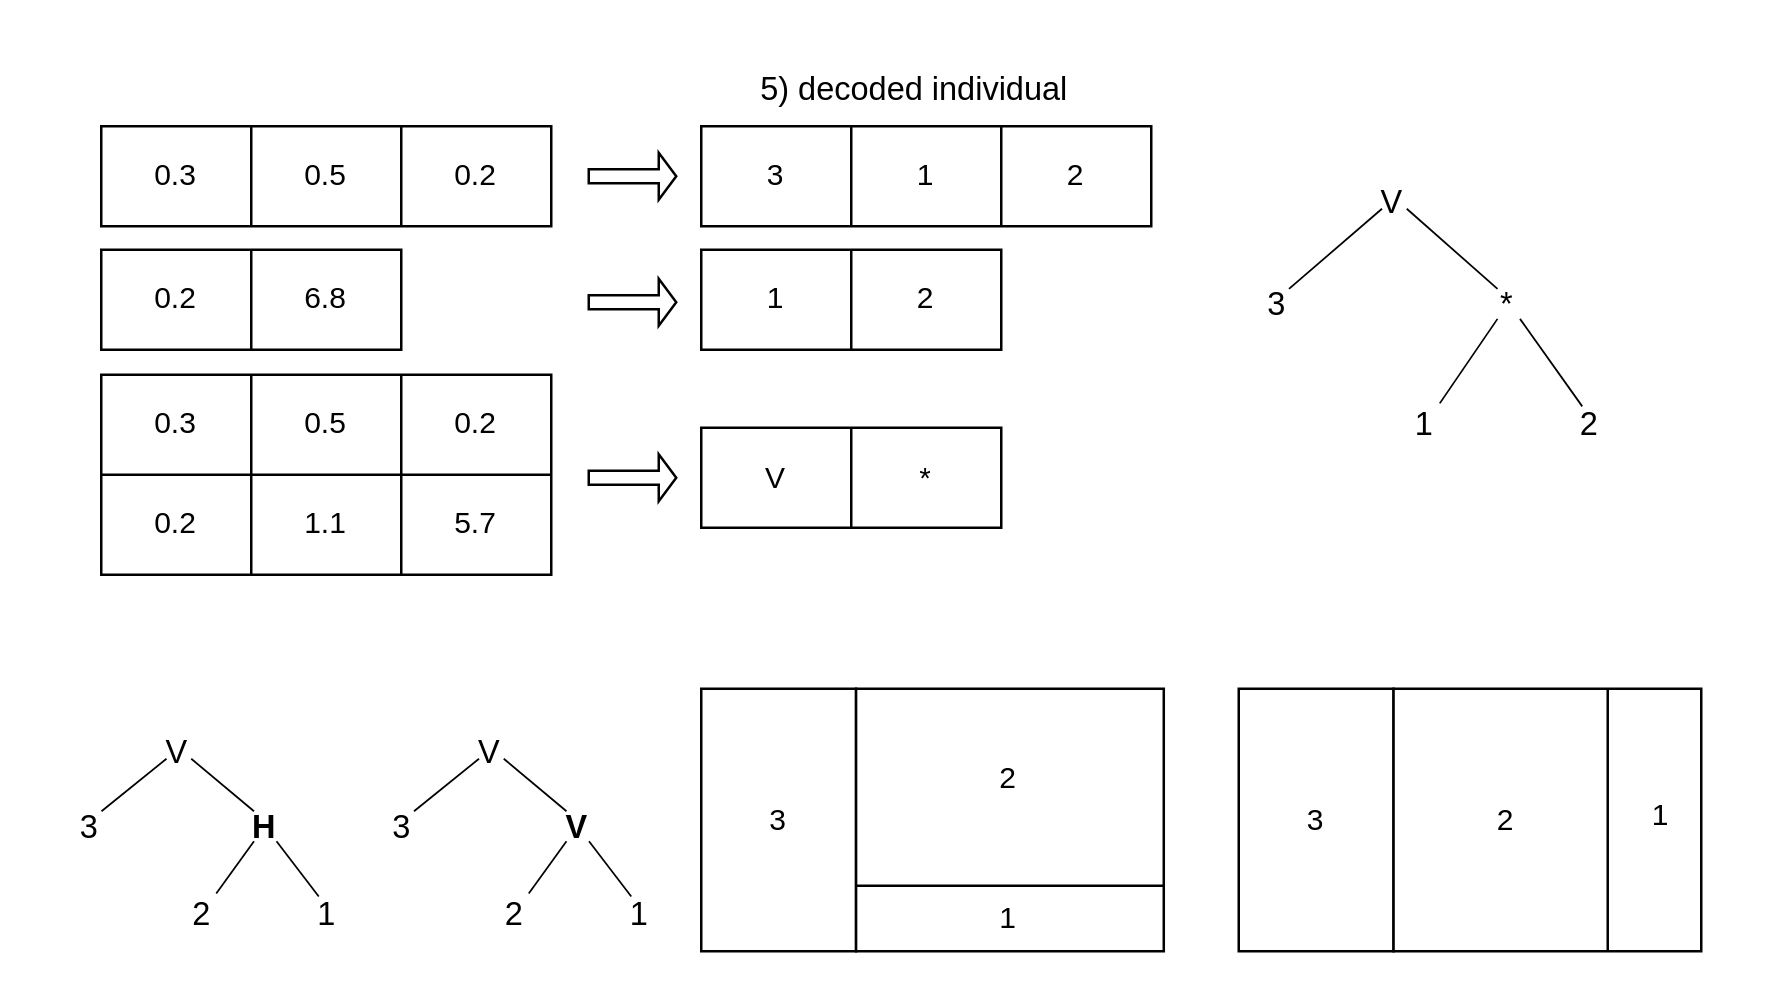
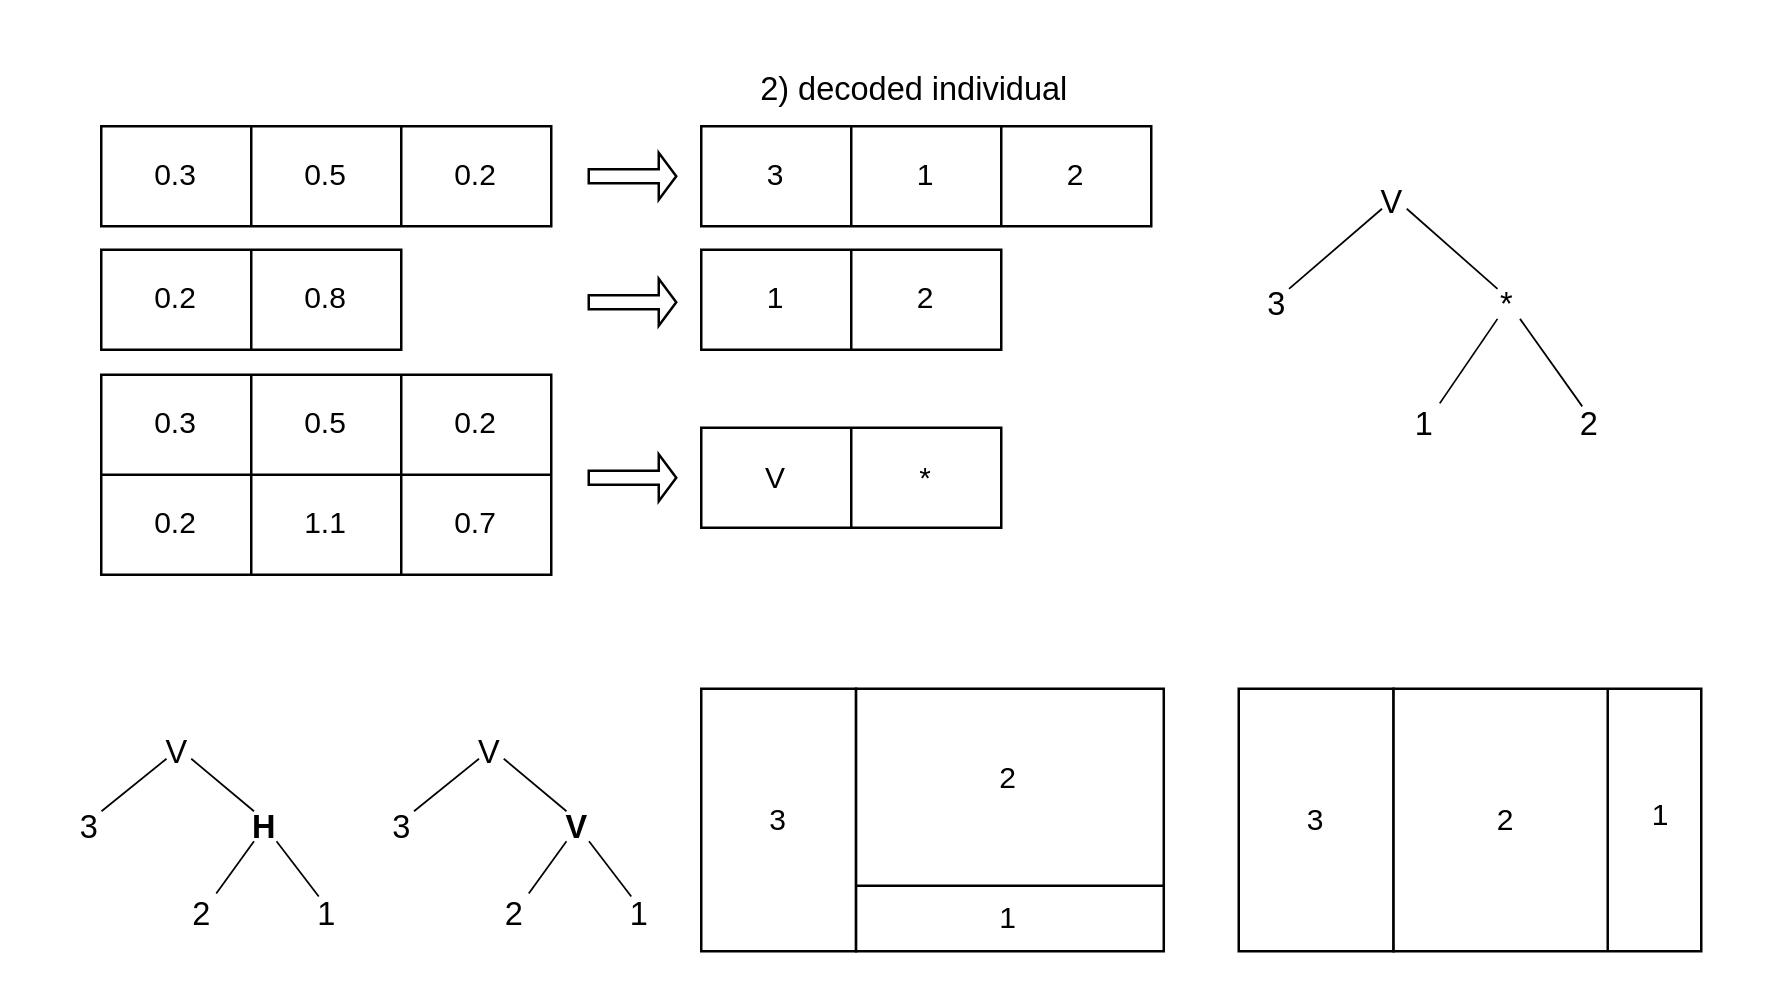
node "5) decoded individual": label "5) decoded individual" -> "2) decoded individual"
node "6.8": label "6.8" -> "0.8"
node "5.7": label "5.7" -> "0.7"
